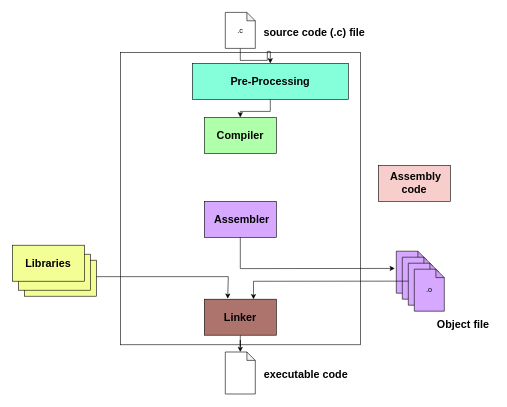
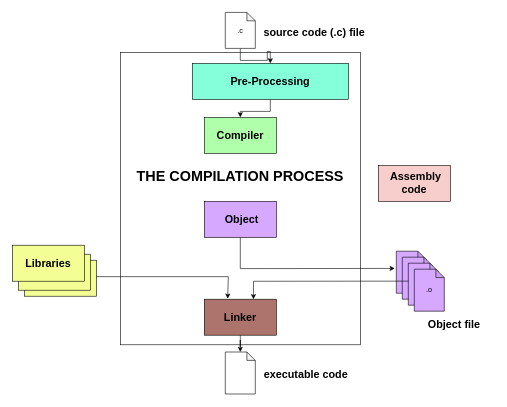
node "THE COMPILATION PROCESS": added
node "Assembler": label "Assembler" -> "Object"
node "Object file": moved (463, 325) -> (454, 325)
